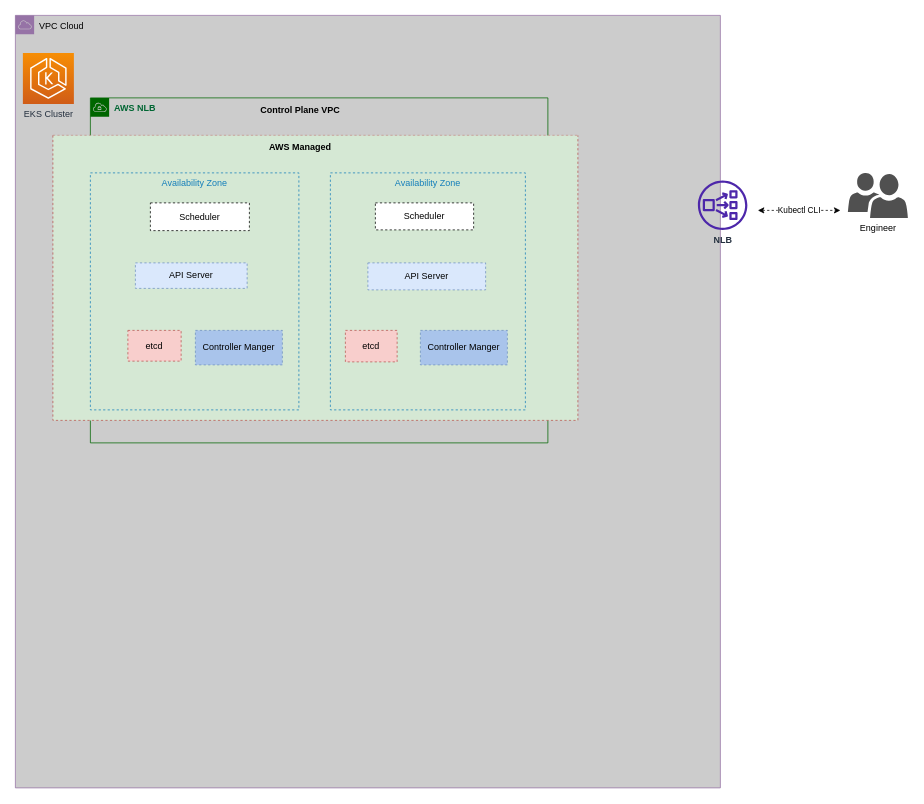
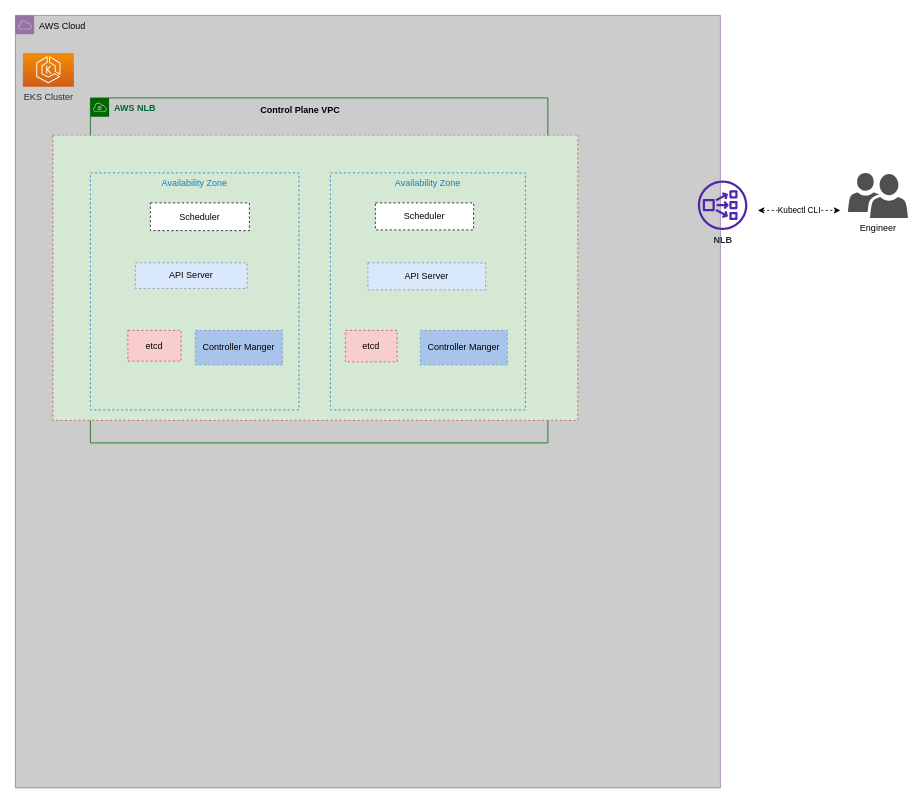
node "VPC Cloud": label "VPC Cloud" -> "AWS Cloud"
node "EKS Cluster": size 51x51 -> 51x34
node "AWS Managed": removed
